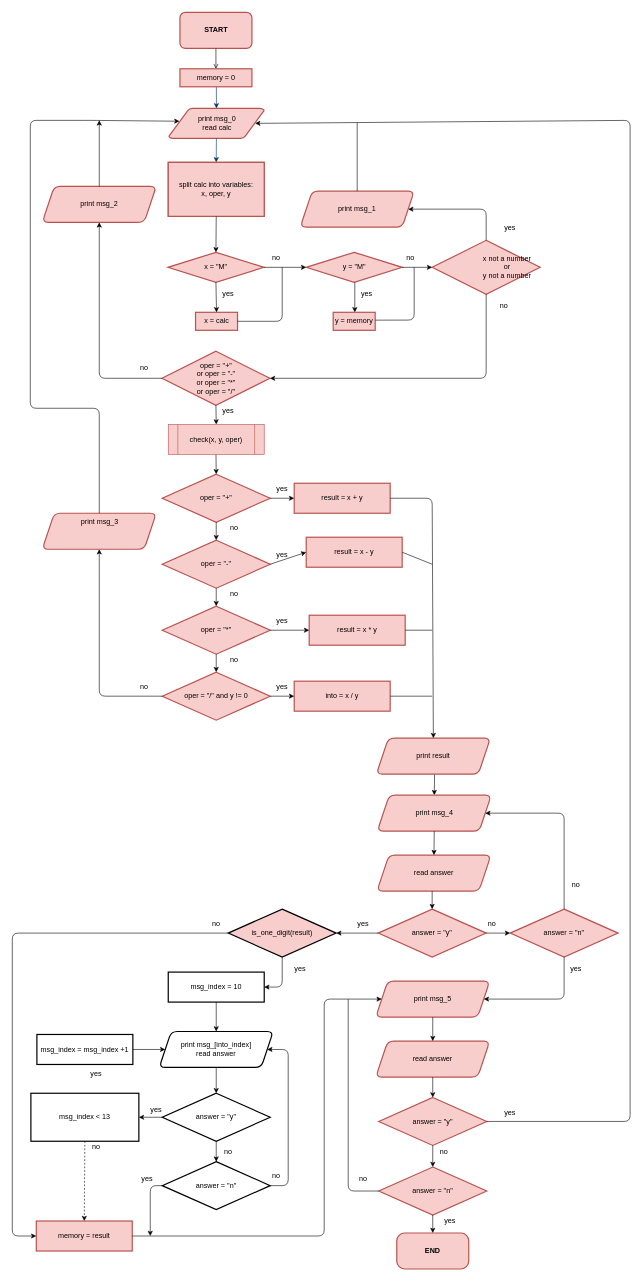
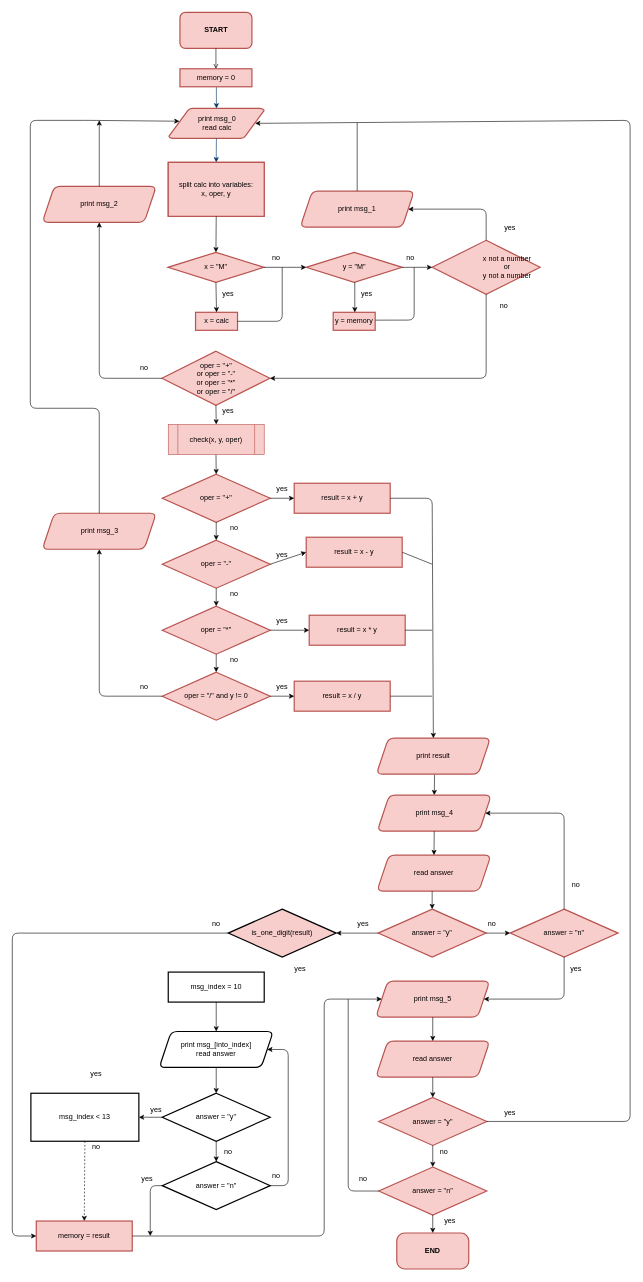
node "print msg_3": moved (100, 522) -> (100, 531)
node "into = x / y": label "into = x / y" -> "result = x / y"
edge "is_one_digit(result)" -> "msg_index = 10": removed
node "msg_index = msg_index +1": removed
edge "msg_index = msg_index +1" -> "print msg_[into_index] read answer": removed
